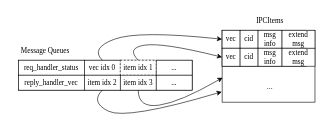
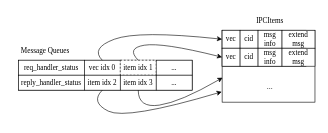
node "reply_handler_vec": label "reply_handler_vec" -> "reply_handler_status"
